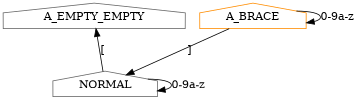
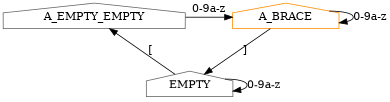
edge "A_EMPTY_EMPTY" -> "A_BRACE": added, label "0-9a-z"
node "NORMAL": label "NORMAL" -> "EMPTY"
